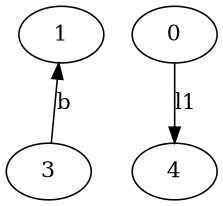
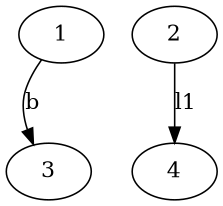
node "0": label "0" -> "2"
edge "3" -> "1": reversed
